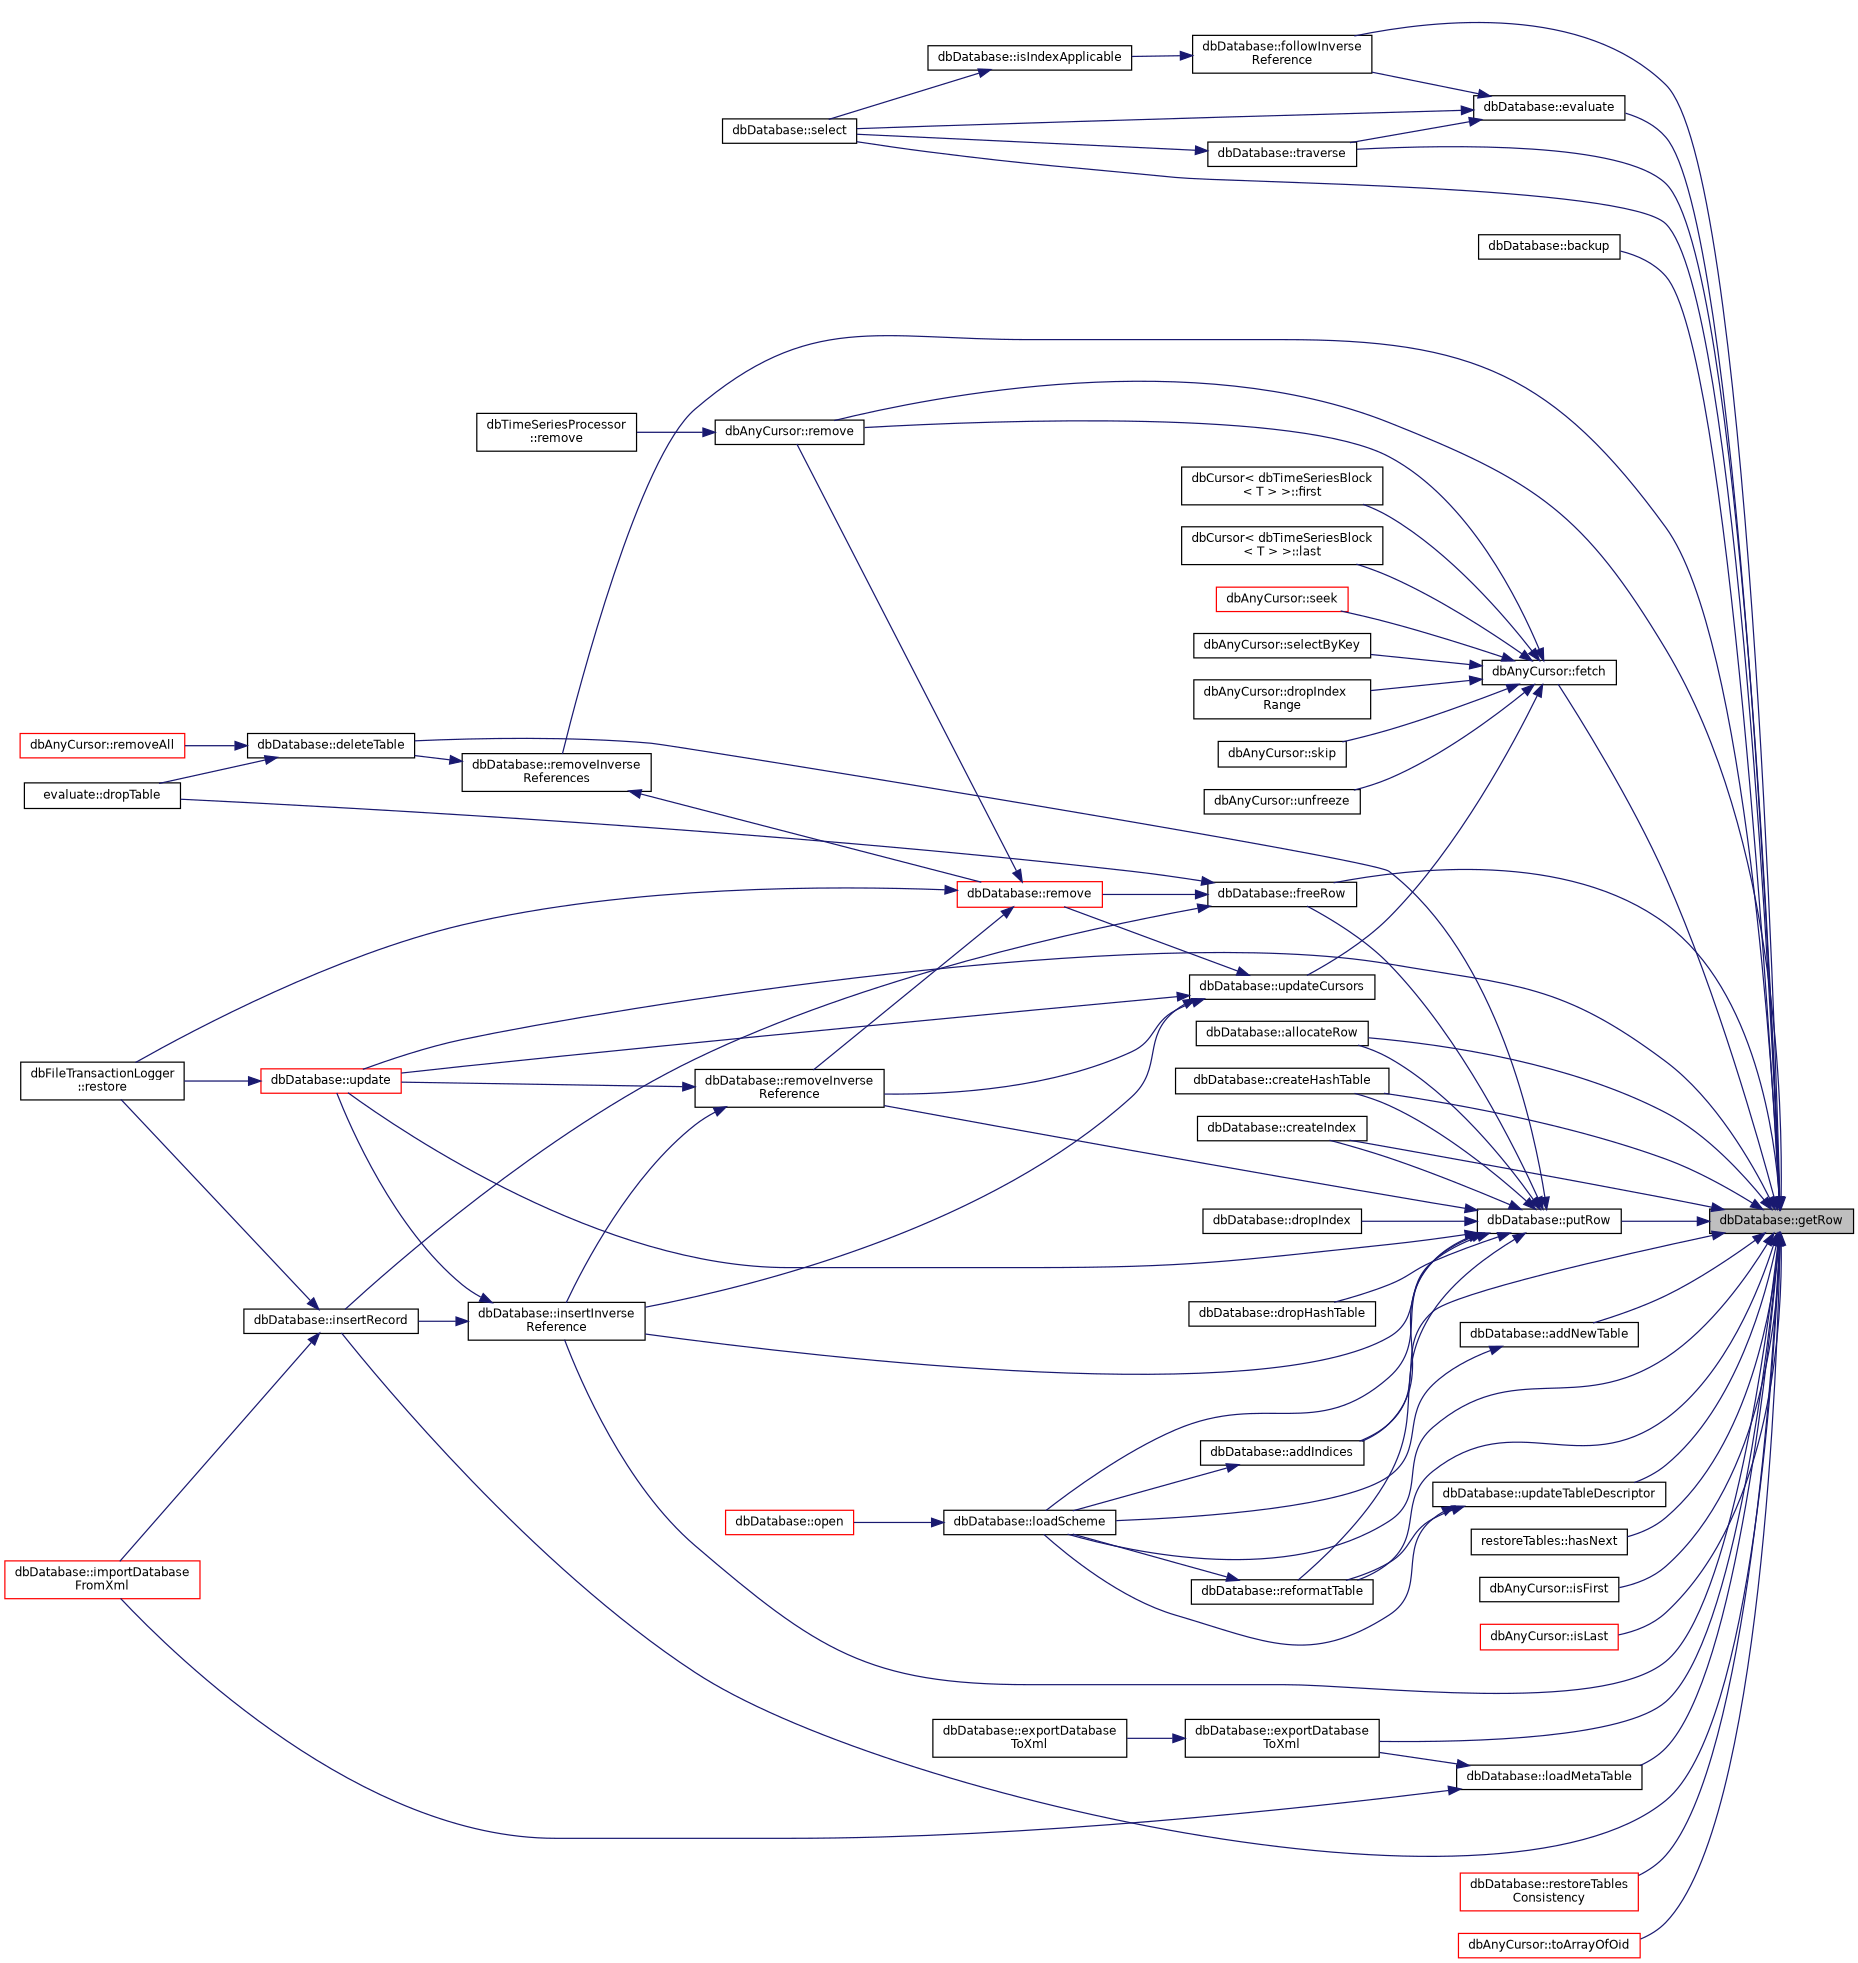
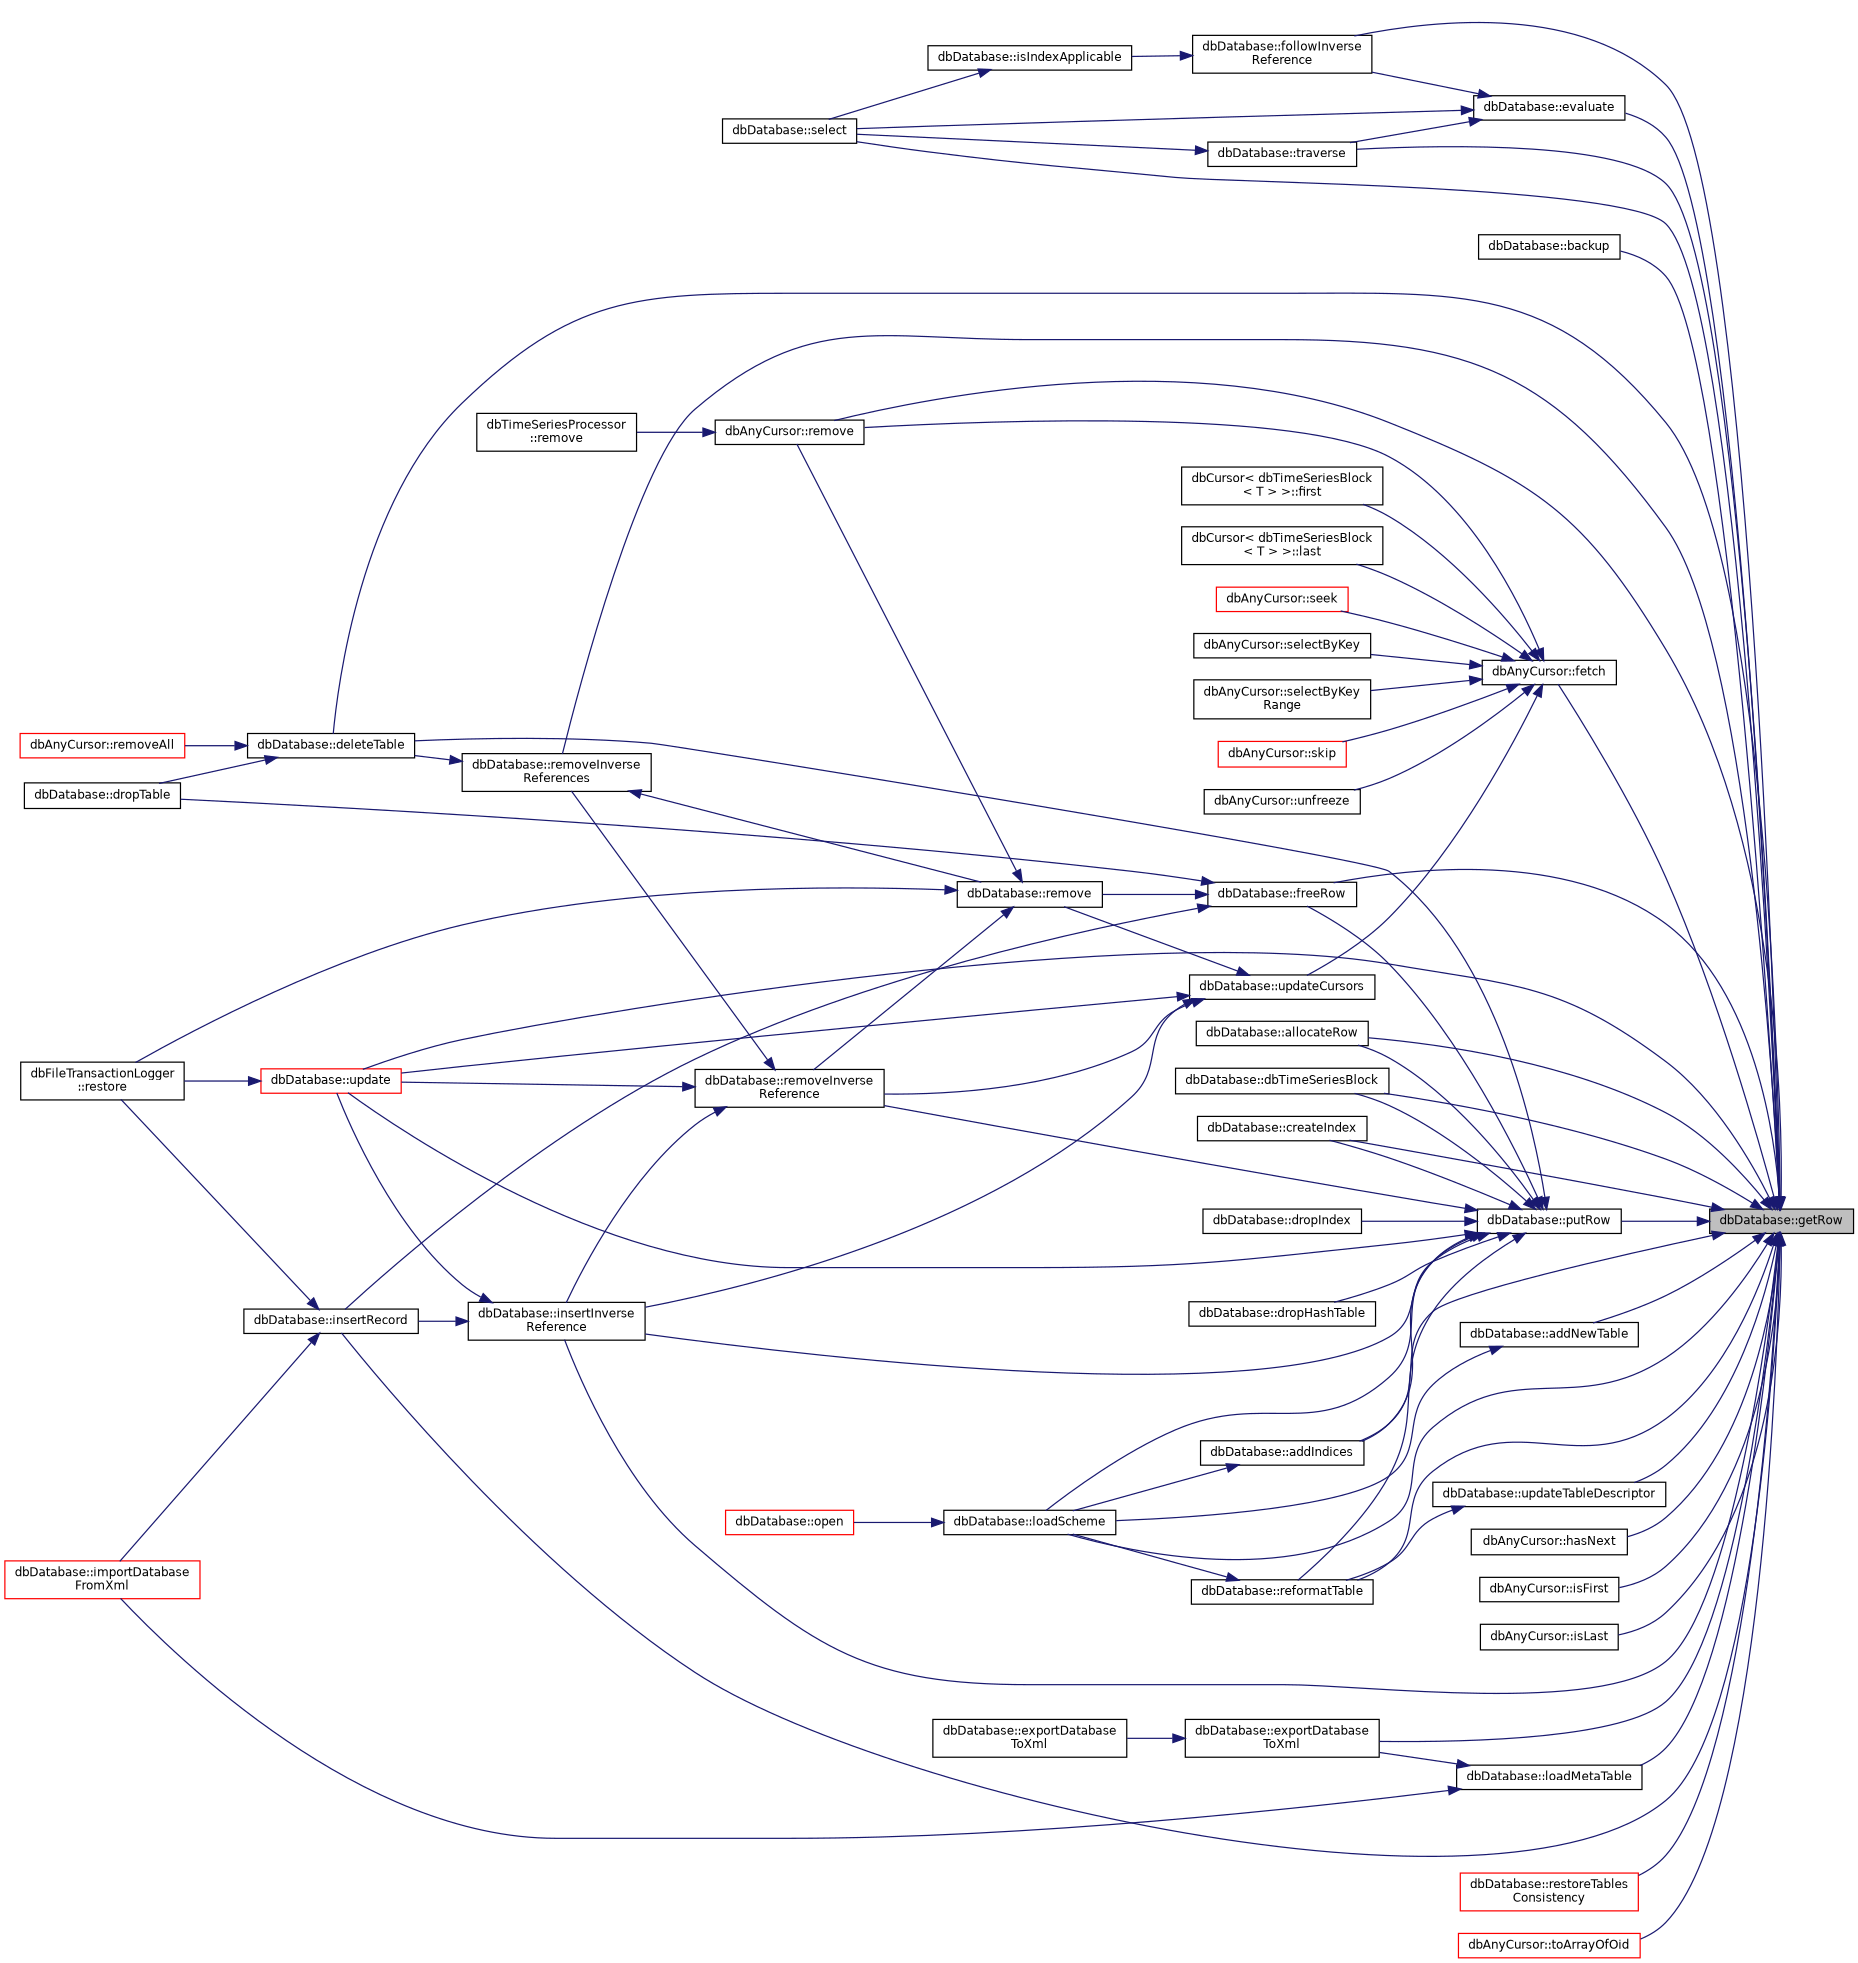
edge "dbDatabase::deleteTable" -> "dbDatabase::getRow": added
node "dbAnyCursor::dropIndex Range": label "dbAnyCursor::dropIndex Range" -> "dbAnyCursor::selectByKey Range"
node "dbAnyCursor::skip": color black -> red
node "evaluate::dropTable": label "evaluate::dropTable" -> "dbDatabase::dropTable"
node "dbDatabase::remove": color red -> black
edge "dbDatabase::removeInverse References" -> "dbDatabase::removeInverse Reference": added
node "dbDatabase::createHashTable": label "dbDatabase::createHashTable" -> "dbDatabase::dbTimeSeriesBlock"
node "restoreTables::hasNext": label "restoreTables::hasNext" -> "dbAnyCursor::hasNext"
node "dbAnyCursor::isLast": color red -> black
edge "dbDatabase::loadScheme" -> "dbDatabase::updateTableDescriptor": removed
